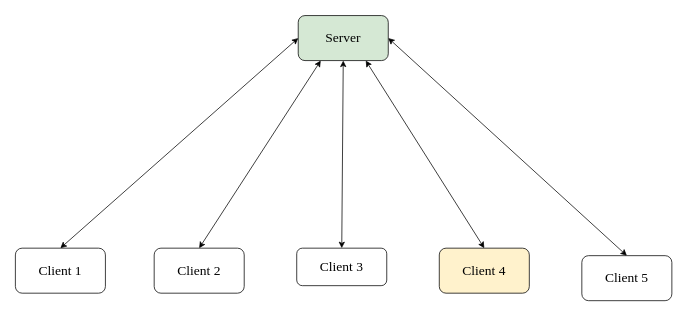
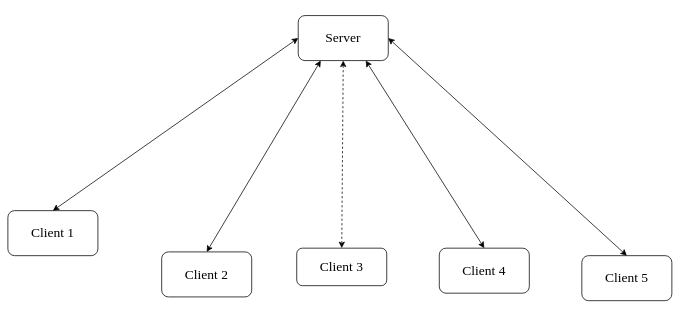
node "Server": fillcolor #d5e8d4 -> #ffffff
edge "Server" -- "Client 3": style solid -> dashed
node "Client 1": moved (60, 270) -> (53, 233)
node "Client 2": moved (199, 270) -> (207, 274)
node "Client 4": fillcolor #fff2cc -> #ffffff
